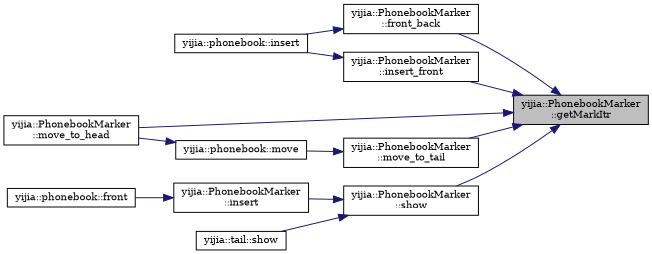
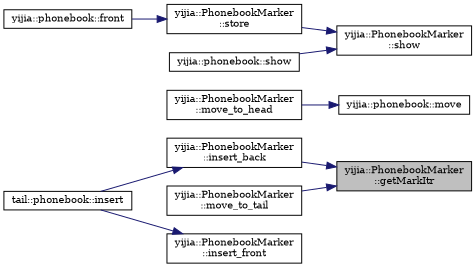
node "yijia::PhonebookMarker ::front_back": label "yijia::PhonebookMarker ::front_back" -> "yijia::PhonebookMarker ::insert_back"
node "yijia::phonebook::insert": label "yijia::phonebook::insert" -> "tail::phonebook::insert"
edge "yijia::PhonebookMarker ::insert_front" -> "yijia::PhonebookMarker ::getMarkItr": removed
edge "yijia::PhonebookMarker ::move_to_head" -> "yijia::PhonebookMarker ::getMarkItr": removed
edge "yijia::phonebook::move" -> "yijia::PhonebookMarker ::move_to_tail": removed
edge "yijia::PhonebookMarker ::show" -> "yijia::PhonebookMarker ::getMarkItr": removed
node "yijia::PhonebookMarker ::insert": label "yijia::PhonebookMarker ::insert" -> "yijia::PhonebookMarker ::store"
node "yijia::tail::show": label "yijia::tail::show" -> "yijia::phonebook::show"
